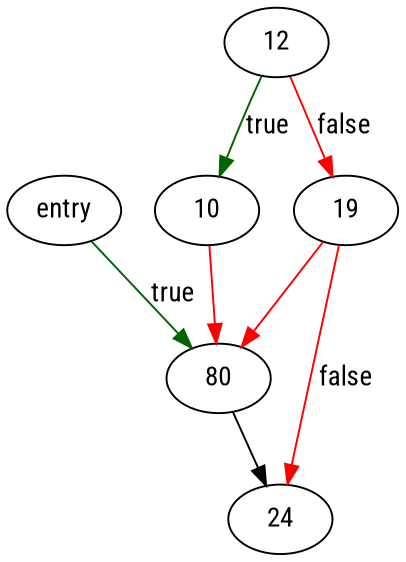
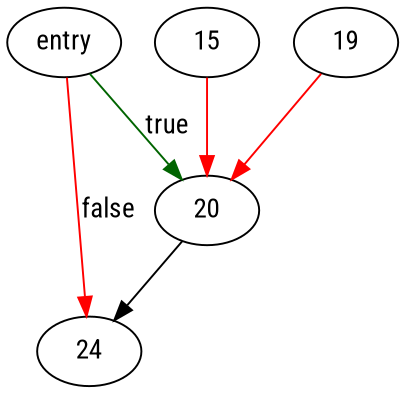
node "12": removed
node "10": label "10" -> "15"
edge "19" -> "24": now "entry" -> "24"
node "80": label "80" -> "20"
